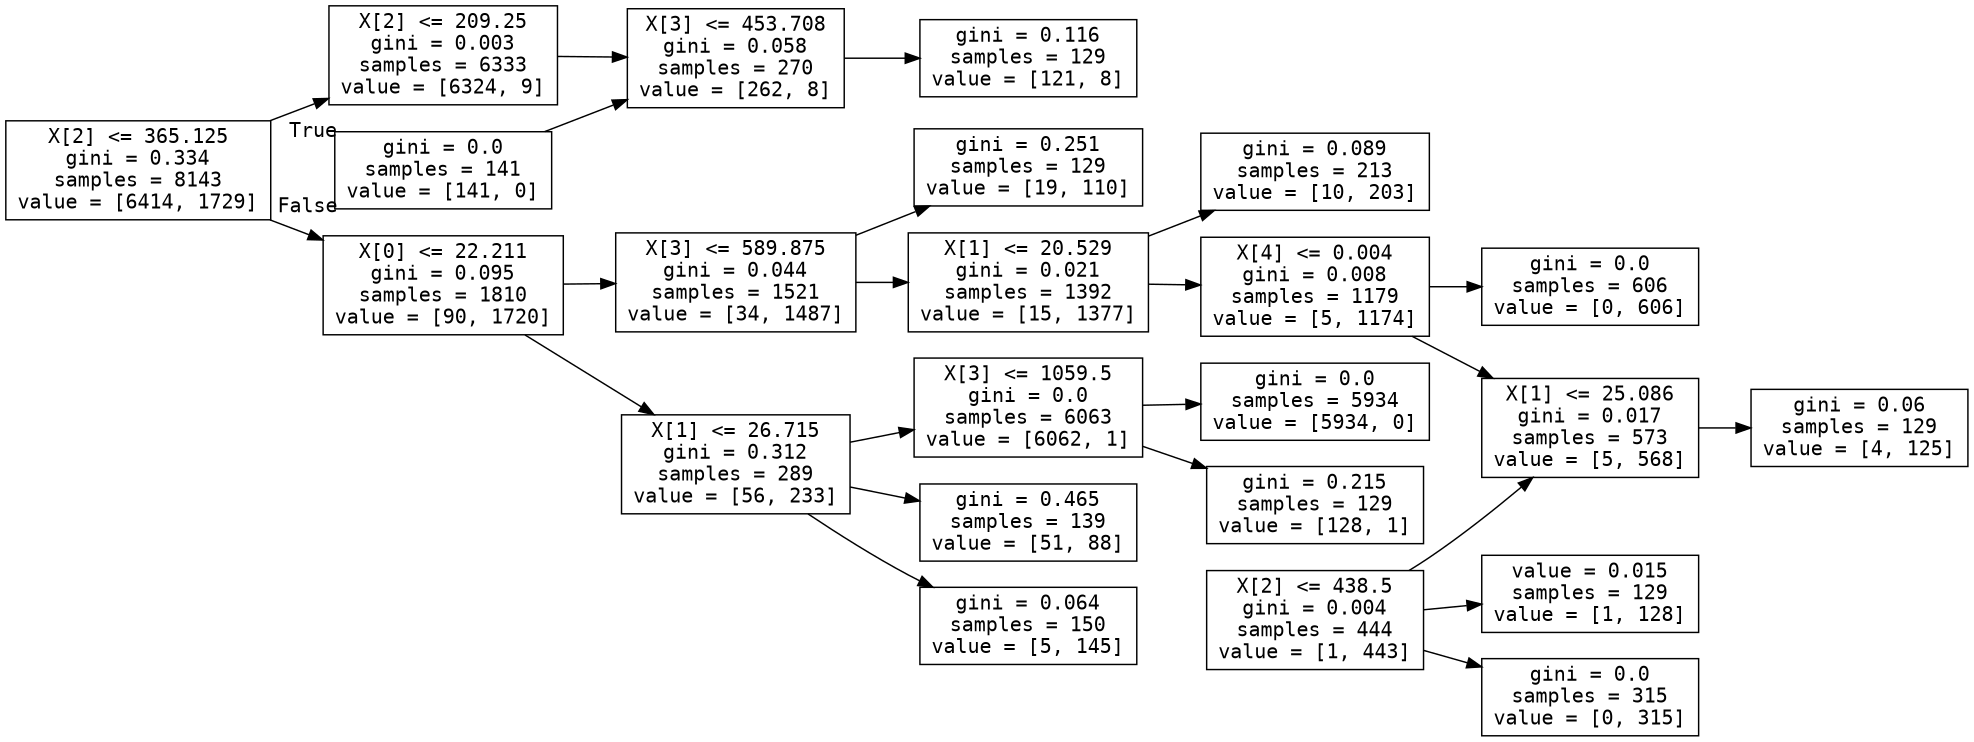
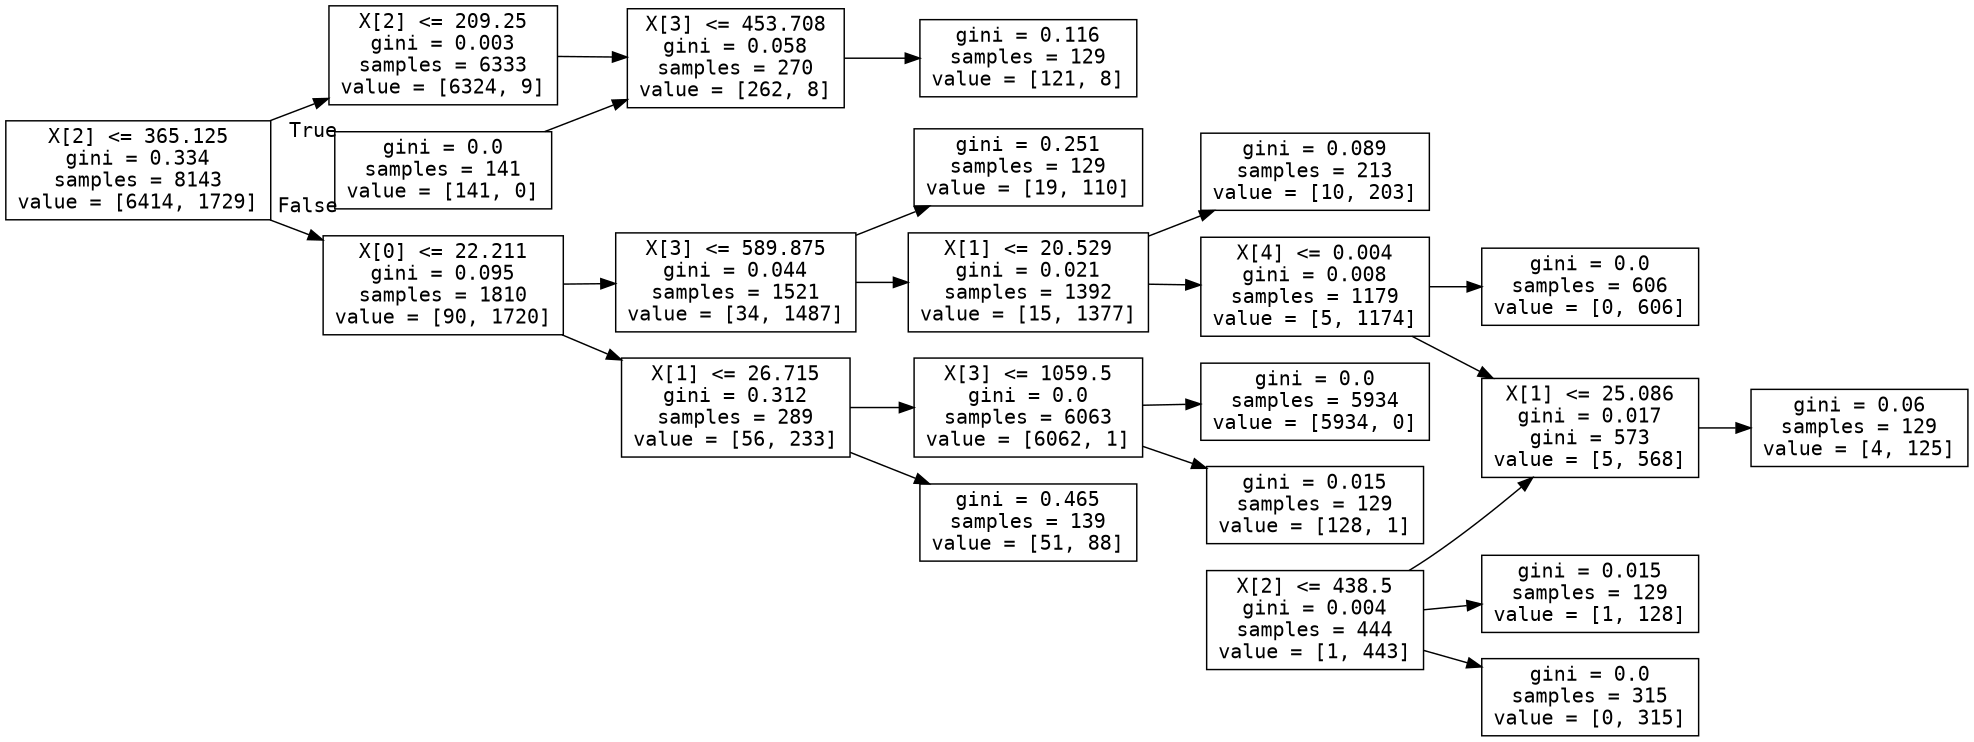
node "X[1] <= 25.086 gini = 0.017 samples = 573 value = [5, 568]": label "X[1] <= 25.086 gini = 0.017 samples = 573 value = [5, 568]" -> "X[1] <= 25.086 gini = 0.017 gini = 573 value = [5, 568]"
node "gini = 0.215 samples = 129 value = [128, 1]": label "gini = 0.215 samples = 129 value = [128, 1]" -> "gini = 0.015 samples = 129 value = [128, 1]"
node "value = 0.015 samples = 129 value = [1, 128]": label "value = 0.015 samples = 129 value = [1, 128]" -> "gini = 0.015 samples = 129 value = [1, 128]"
node "gini = 0.064 samples = 150 value = [5, 145]": removed
